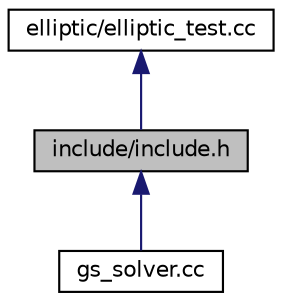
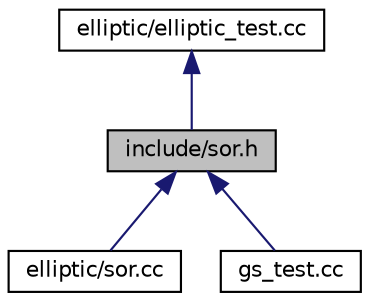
node "include/include.h": label "include/include.h" -> "include/sor.h"
node "elliptic/sor.cc": added
node "gs_solver.cc": label "gs_solver.cc" -> "gs_test.cc"
